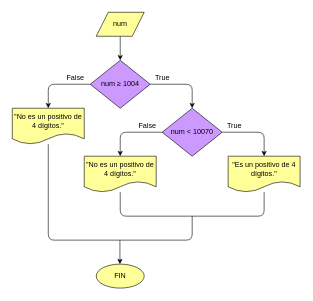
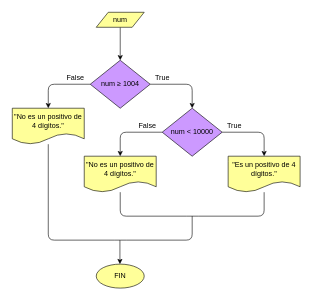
node "num": size 48x24 -> 48x15
node "num < 10070": label "num < 10070" -> "num < 10000"
